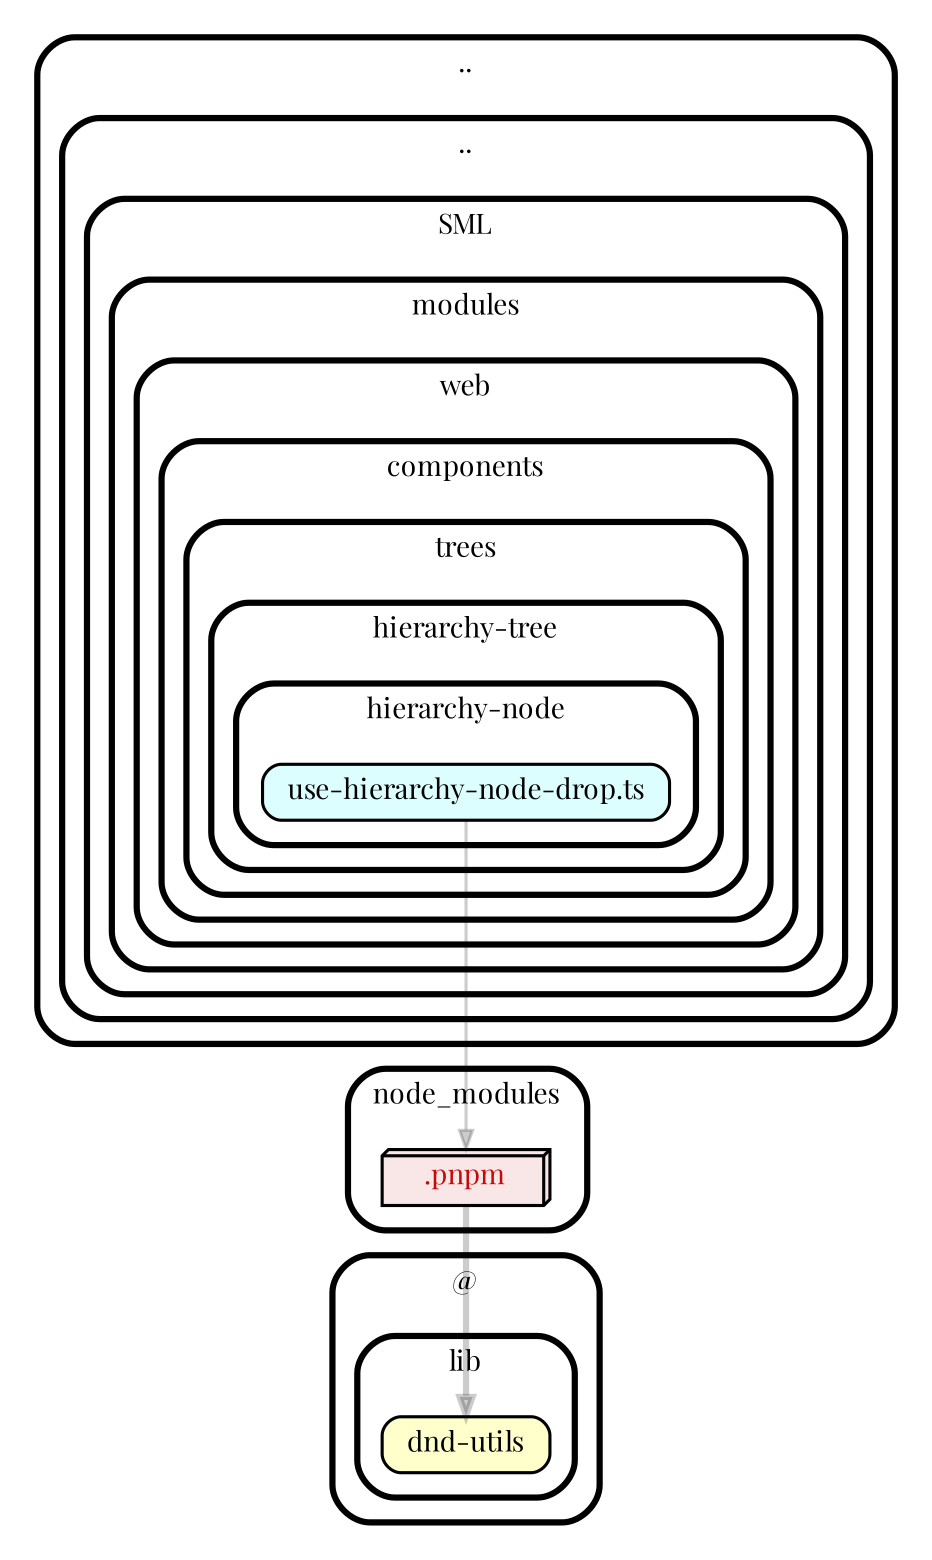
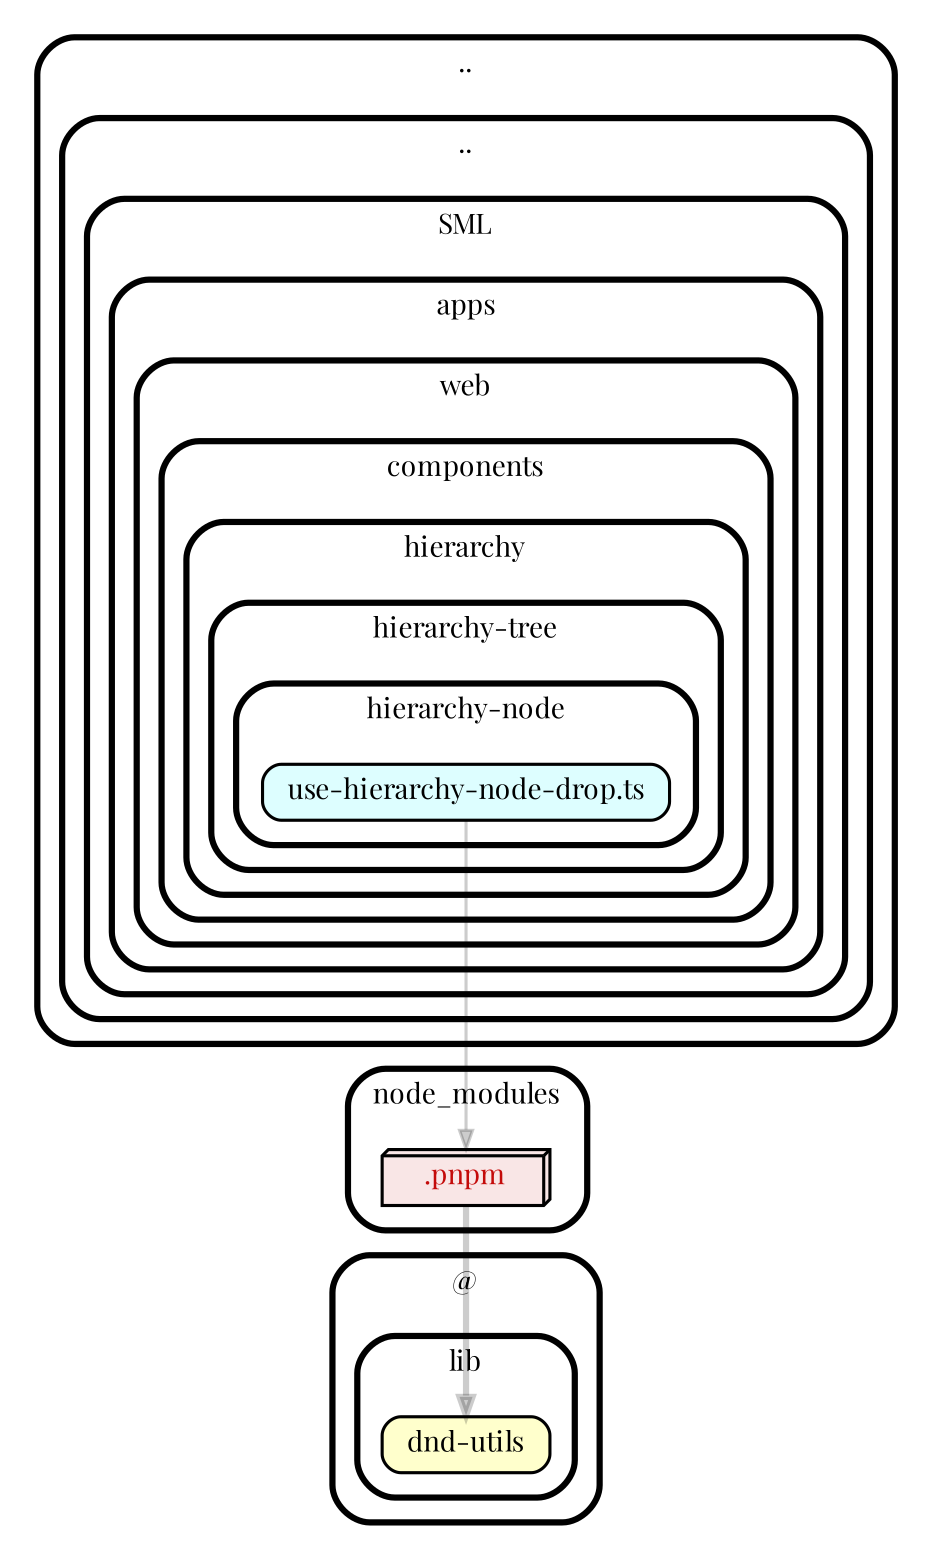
cluster "modules": label "modules" -> "apps"
cluster "trees": label "trees" -> "hierarchy"
